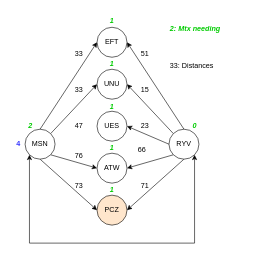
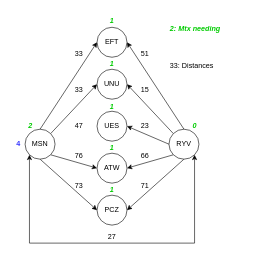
node "66": moved (142, 150) -> (145, 156)
node "PCZ": fillcolor #ffe6cc -> #ffffff
node "27": added
